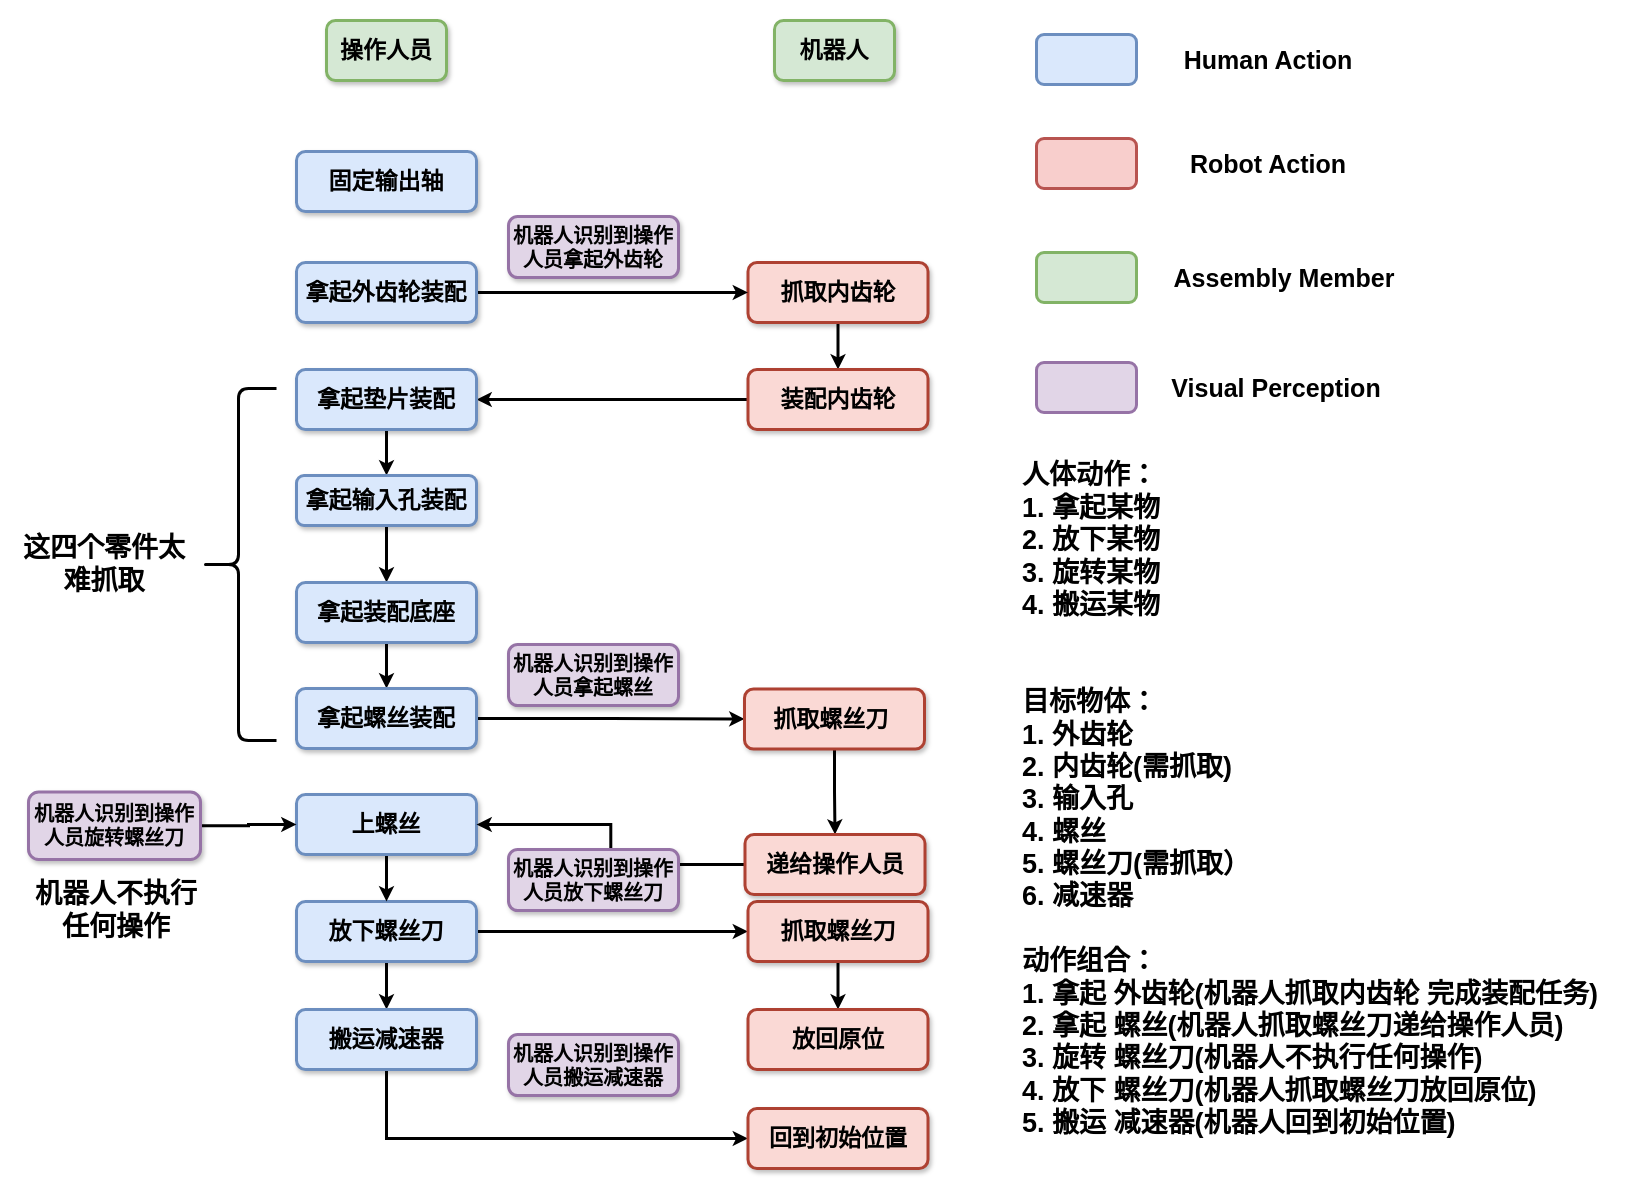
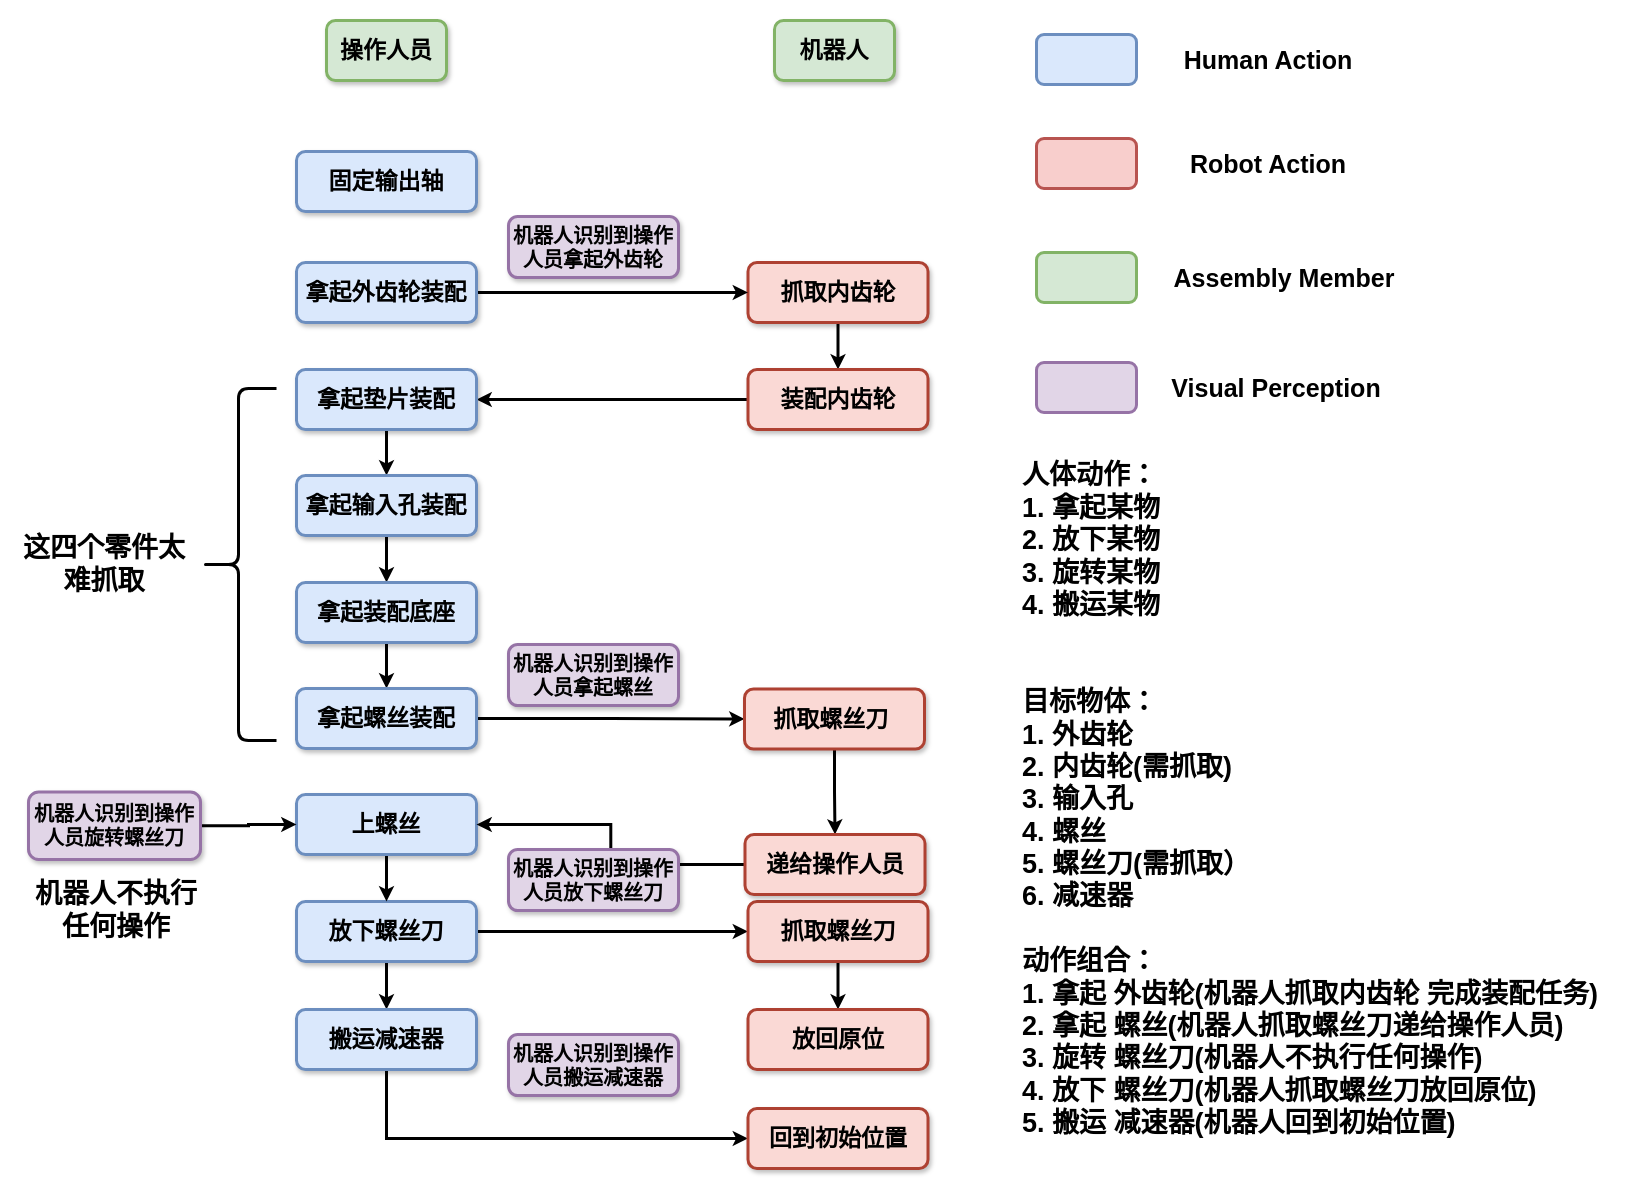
node "拿起输入孔装配": size 180x50 -> 180x60
